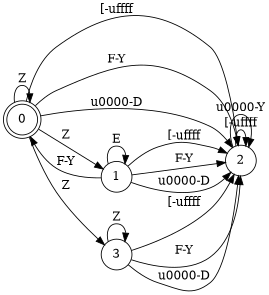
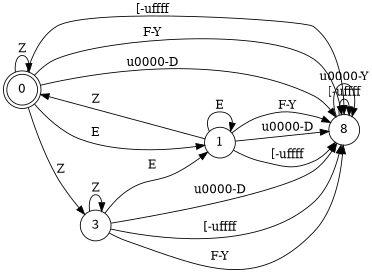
edge "0" -> "1": label "Z" -> "E"
node "2": label "2" -> "8"
edge "1" -> "0": label "F-Y" -> "Z"
edge "3" -> "1": added, label "E"
